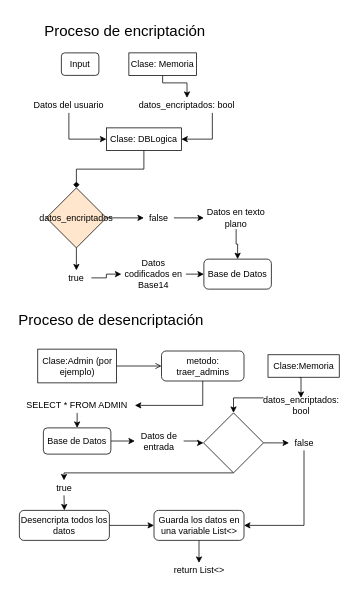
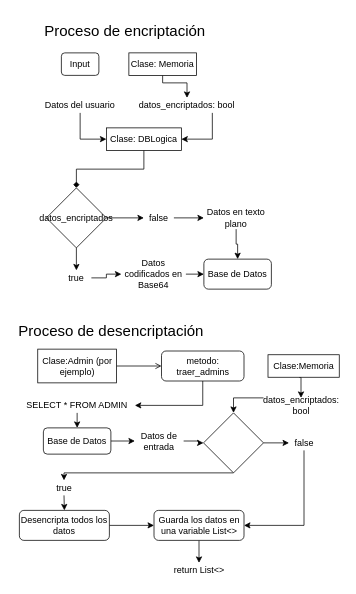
node "Datos del usuario": moved (69, 105) -> (80, 105)
node "datos_encriptados": fillcolor #ffe6cc -> #ffffff
node "Datos codificados en Base14": label "Datos codificados en Base14" -> "Datos codificados en Base64"
node "Proceso de desencriptación": moved (111, 319) -> (111, 330)
